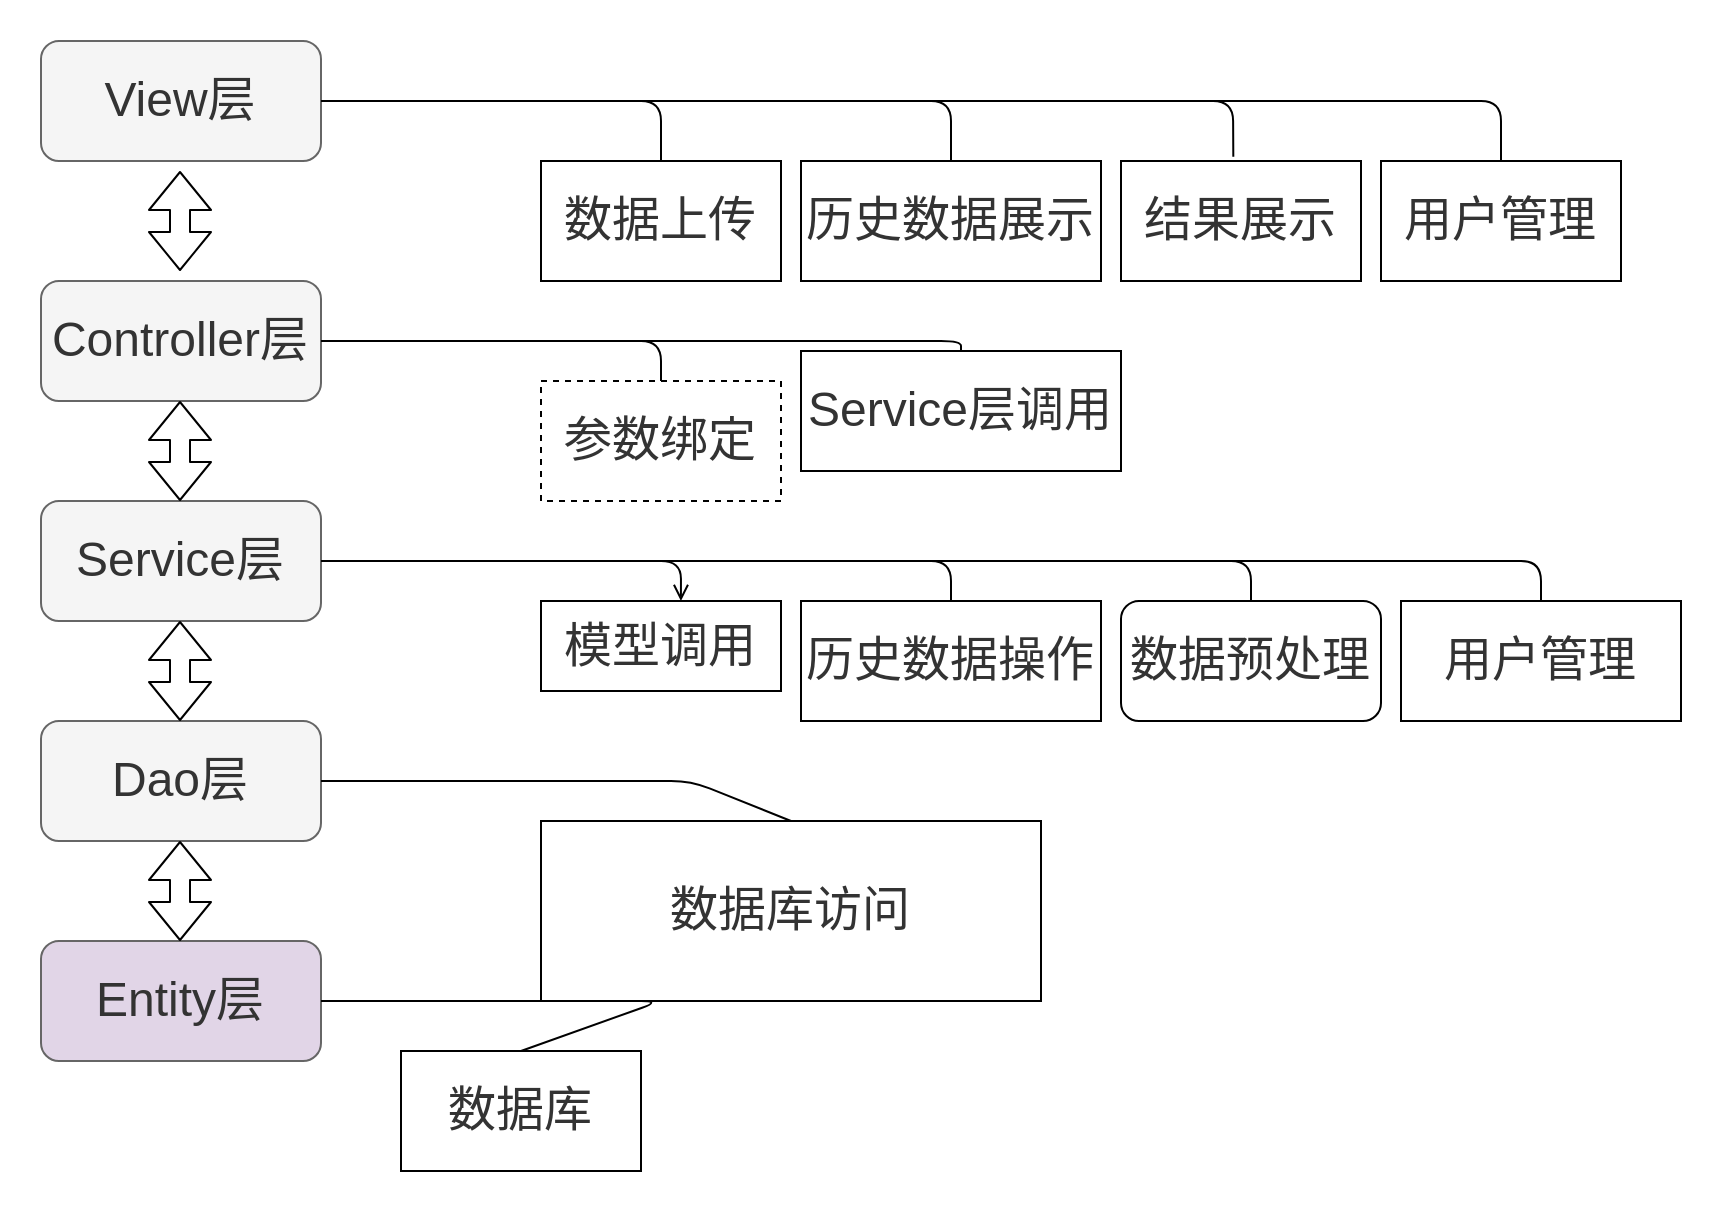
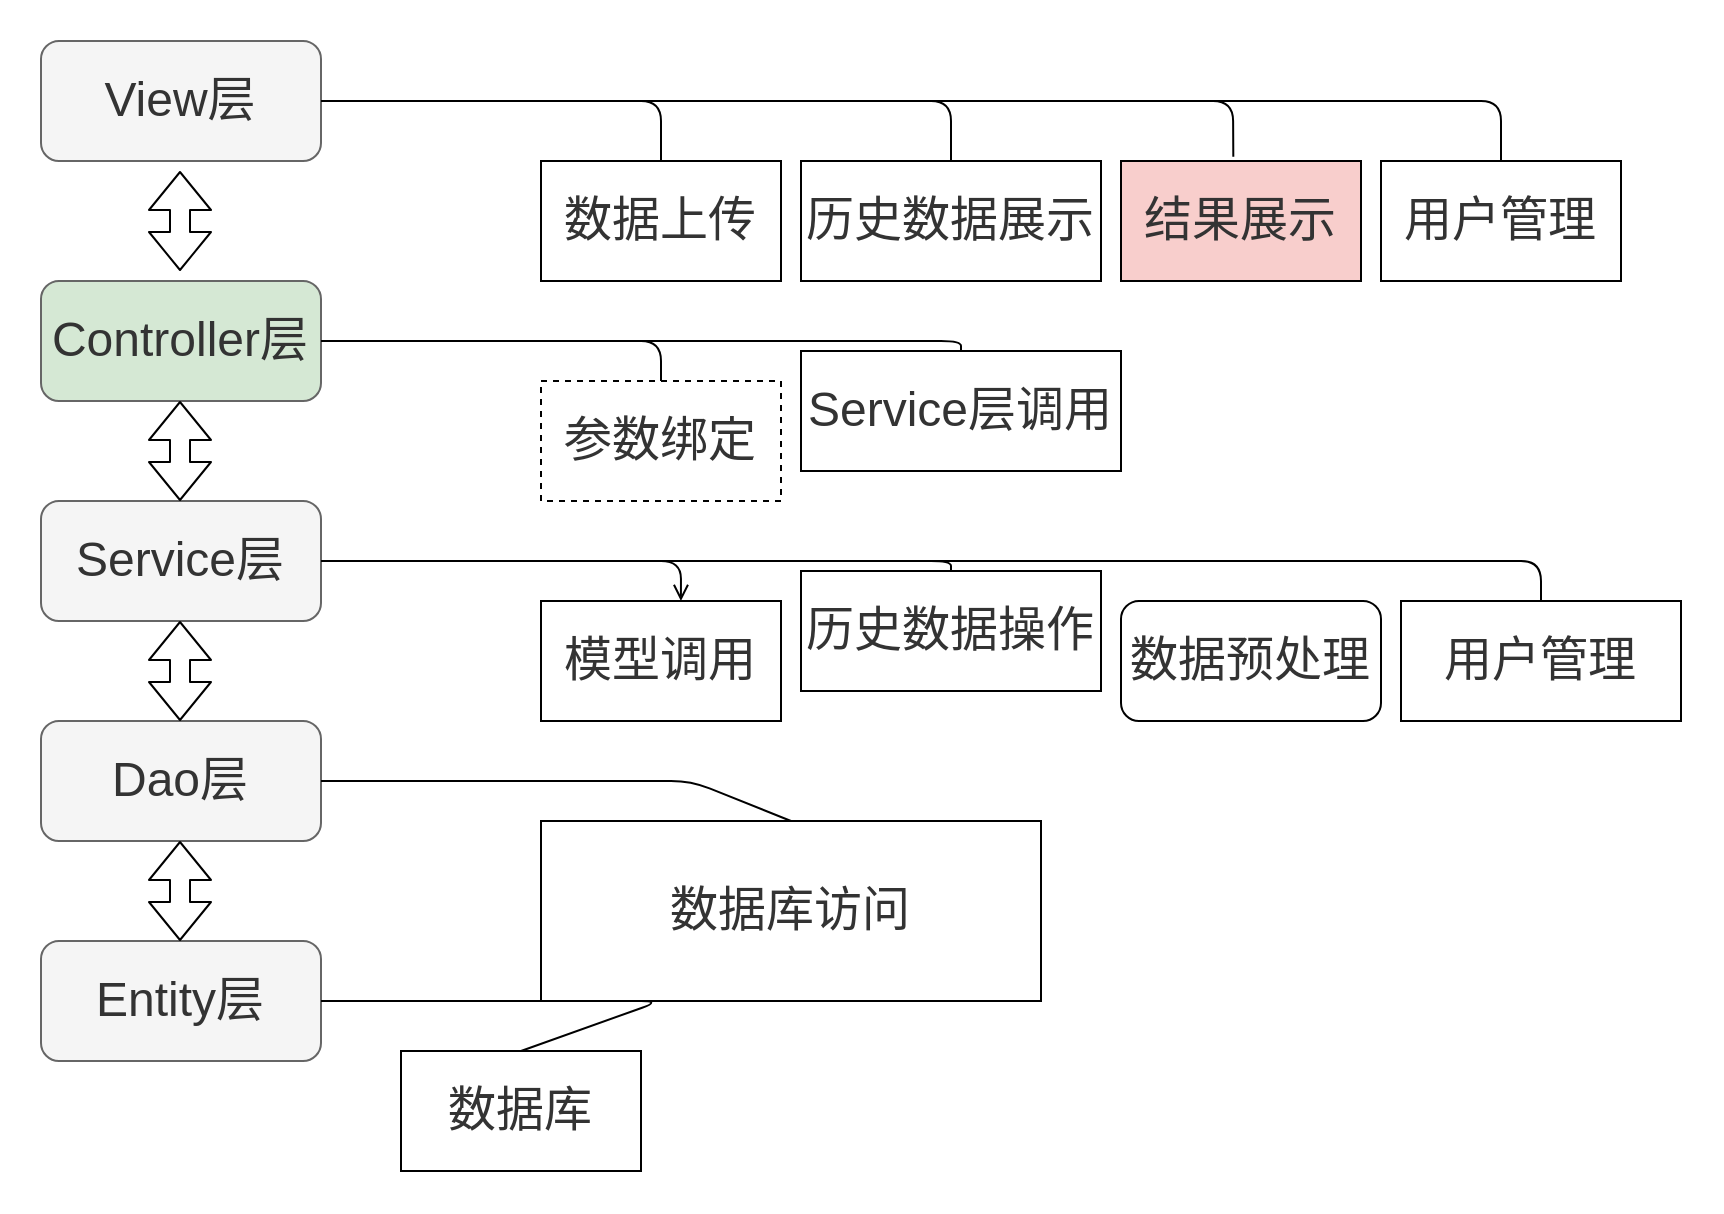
node "结果展示": fillcolor #ffffff -> #f8cecc
node "Controller层": fillcolor #f5f5f5 -> #d5e8d4
edge "Service层" -- "数据预处理": removed
node "模型调用": size 240x90 -> 240x120
node "历史数据操作": moved (951, 661) -> (951, 631)
node "Entity层": fillcolor #e1d5e7 -> #f5f5f5
